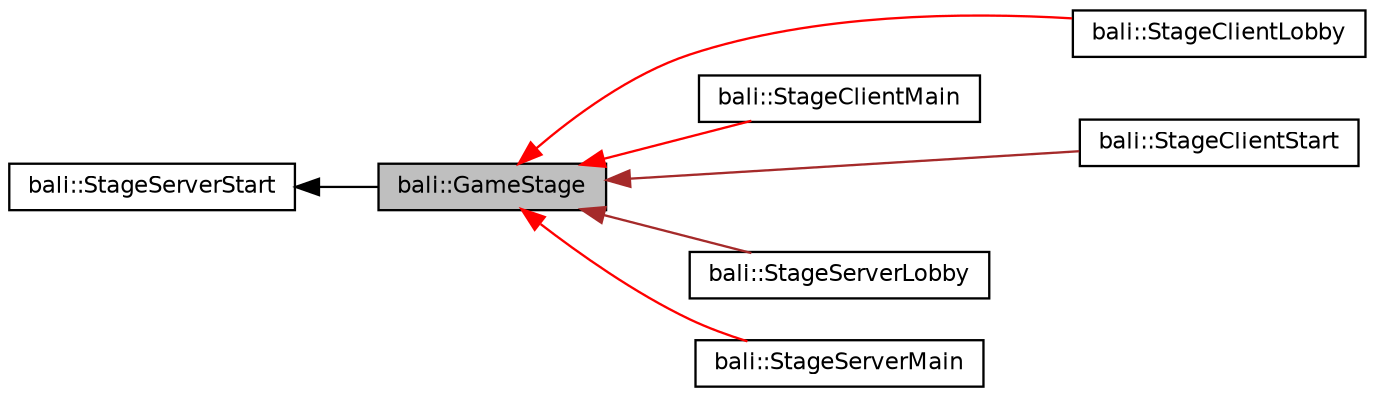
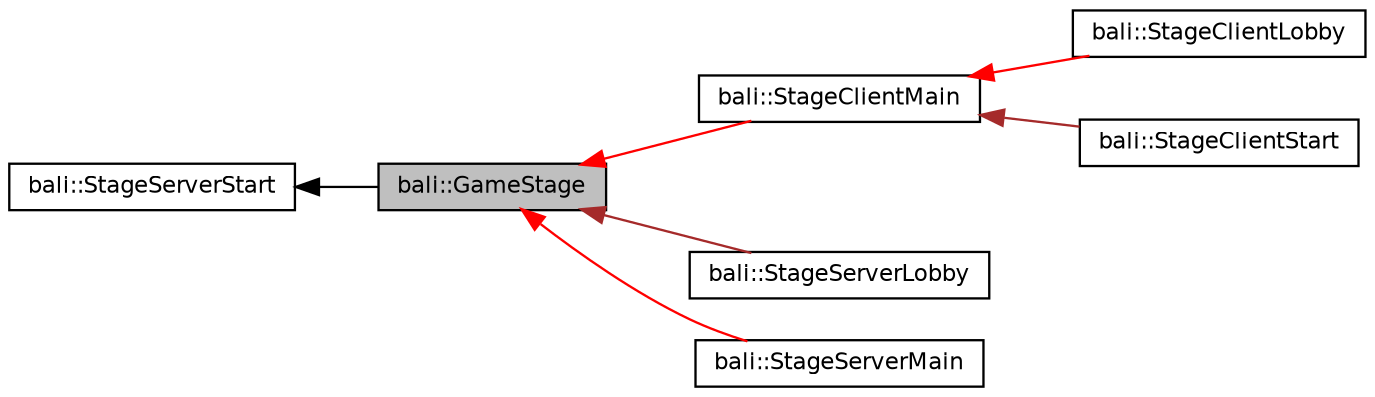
edge "bali::StageClientLobby" -> "bali::GameStage": now "bali::StageClientLobby" -> "bali::StageClientMain"
edge "bali::StageClientStart" -> "bali::GameStage": now "bali::StageClientStart" -> "bali::StageClientMain"
